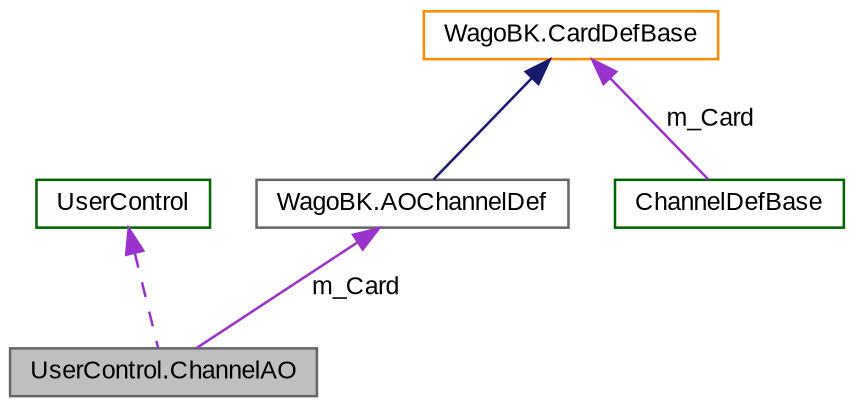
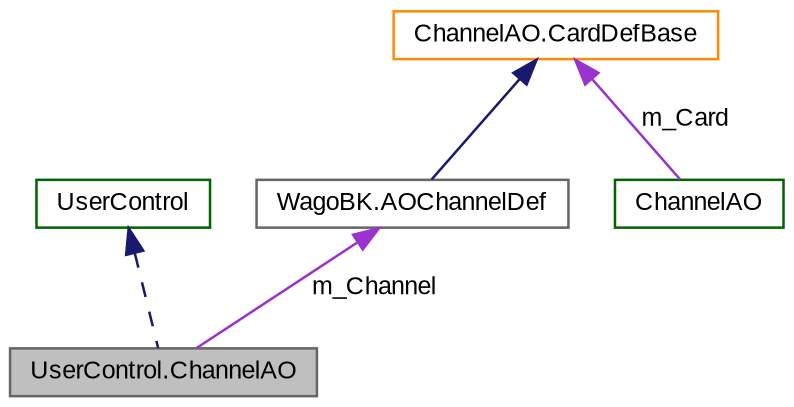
node "WagoBK.CardDefBase": label "WagoBK.CardDefBase" -> "ChannelAO.CardDefBase"
node "ChannelDefBase": label "ChannelDefBase" -> "ChannelAO"
edge "UserControl.ChannelAO" -> "WagoBK.AOChannelDef": label " m_Card" -> " m_Channel"
edge "UserControl.ChannelAO" -> "UserControl": color darkorchid3 -> midnightblue
